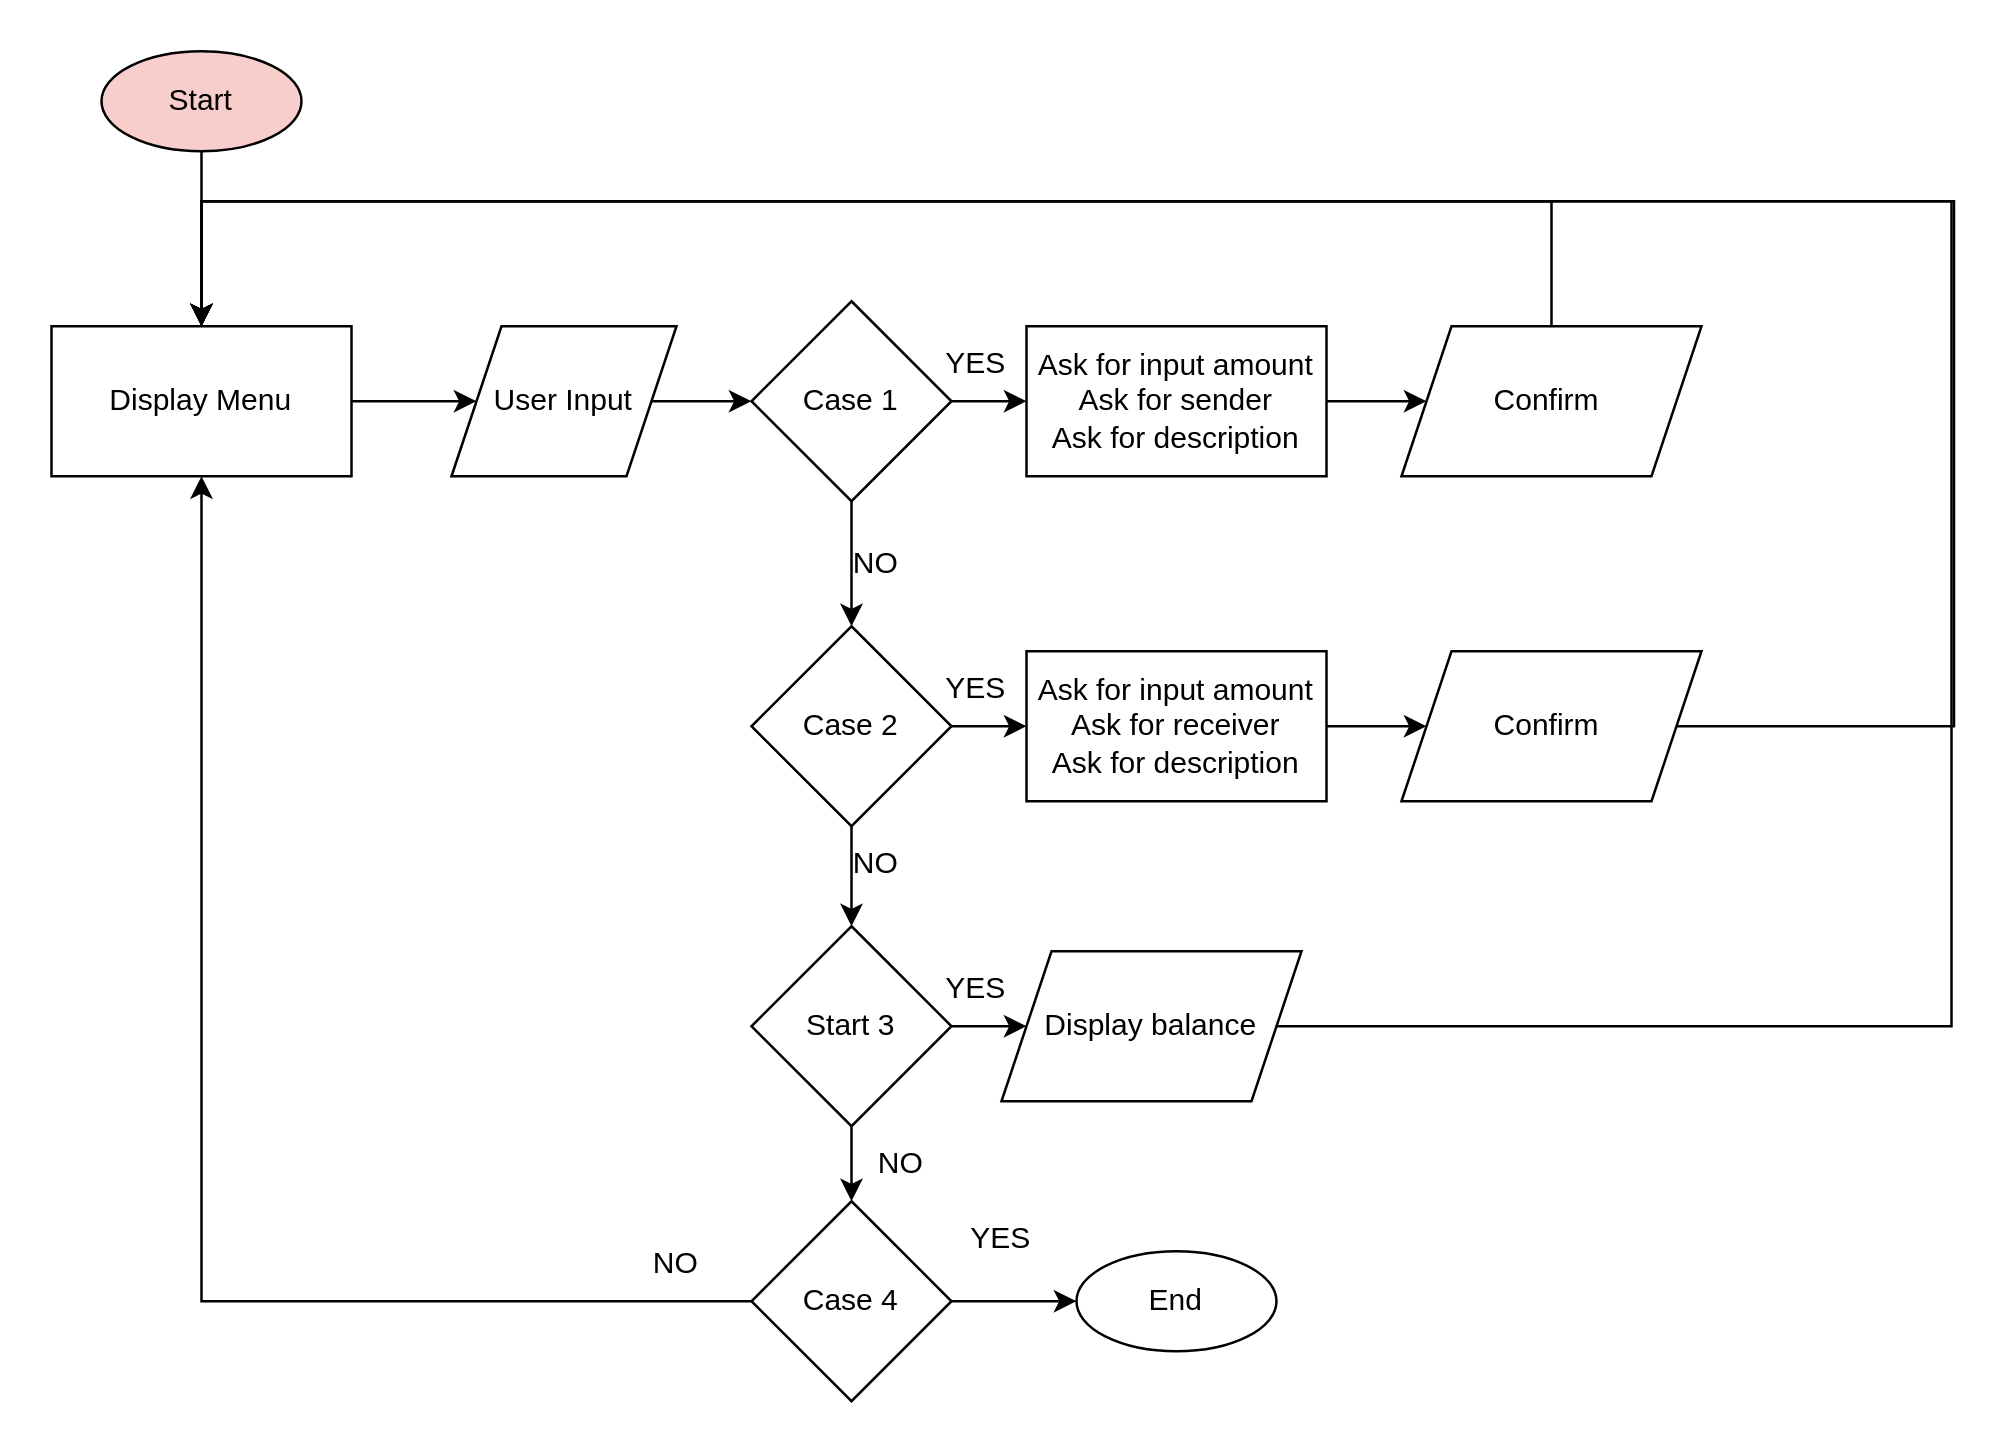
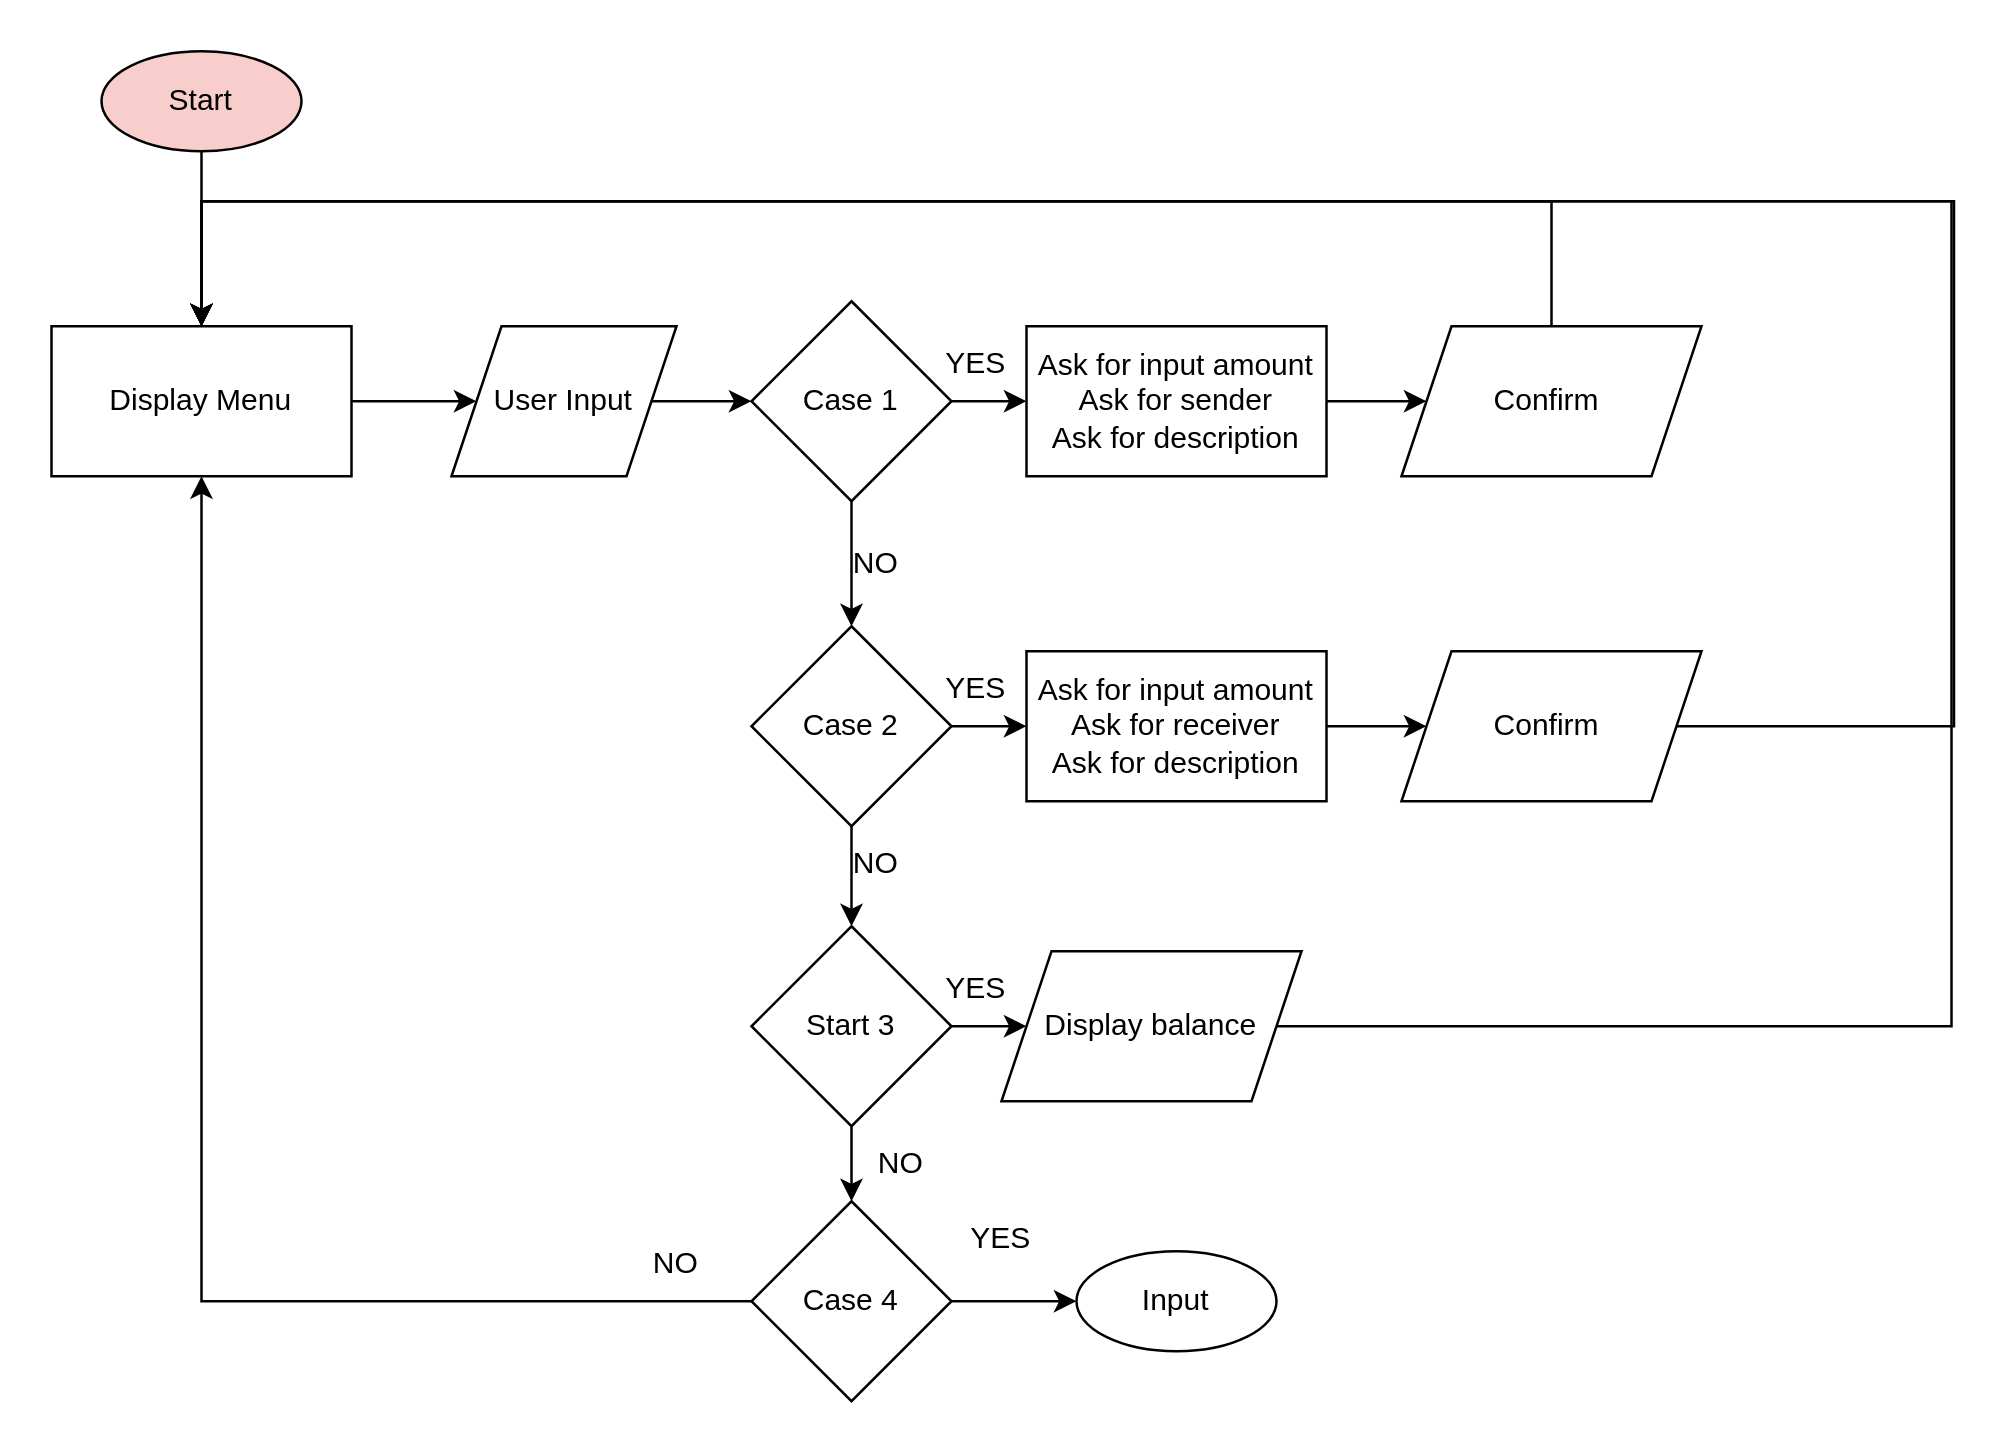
node "End": label "End" -> "Input"
